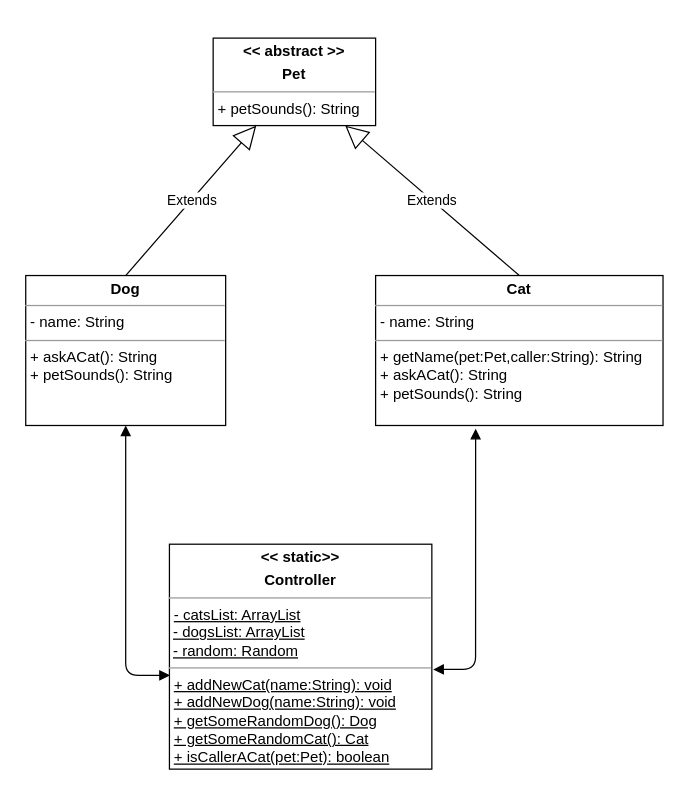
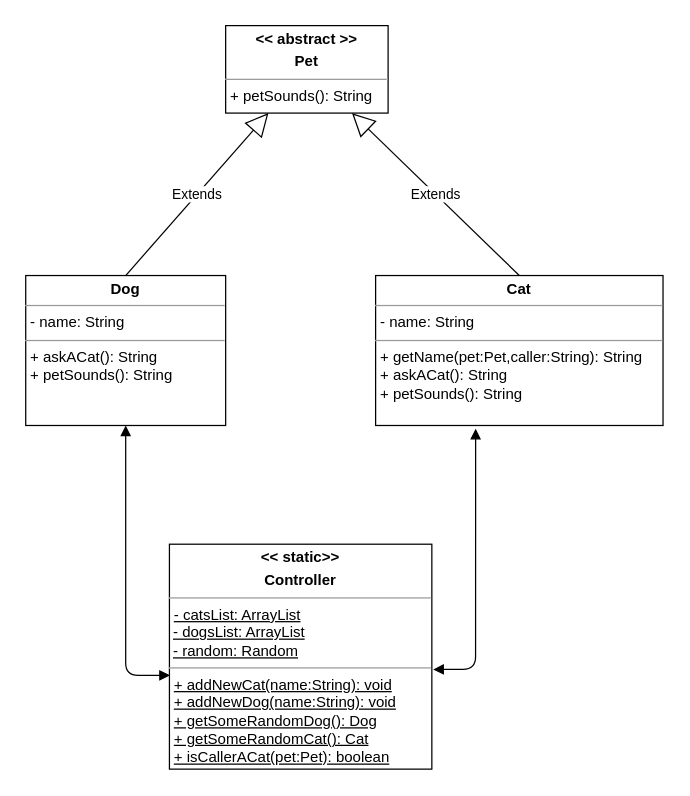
node "<< abstract >> Pet + petSounds(): String": moved (294, 82) -> (307, 69)
